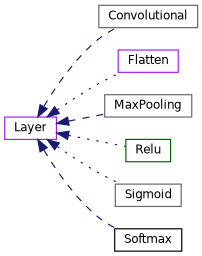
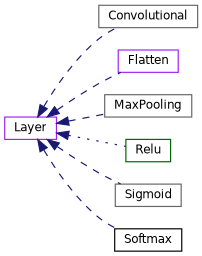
edge "Flatten" -> "Layer": style dotted -> dashed
edge "Sigmoid" -> "Layer": style dotted -> dashed
